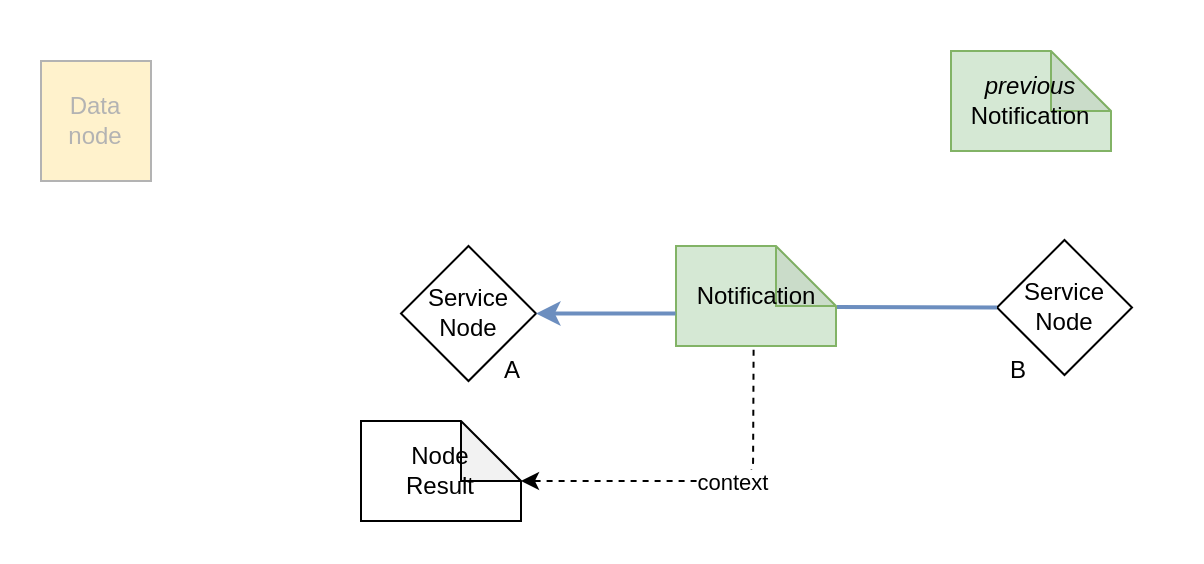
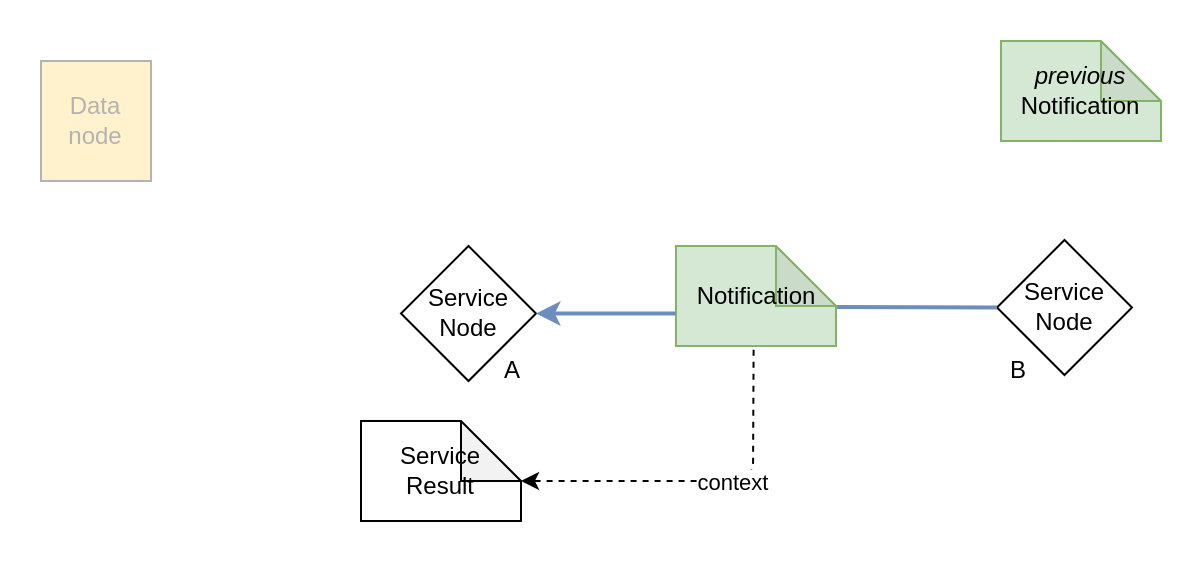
node "previous Notification": moved (1031, 101) -> (1081, 91)
node "Node Result": label "Node Result" -> "Service Result"
